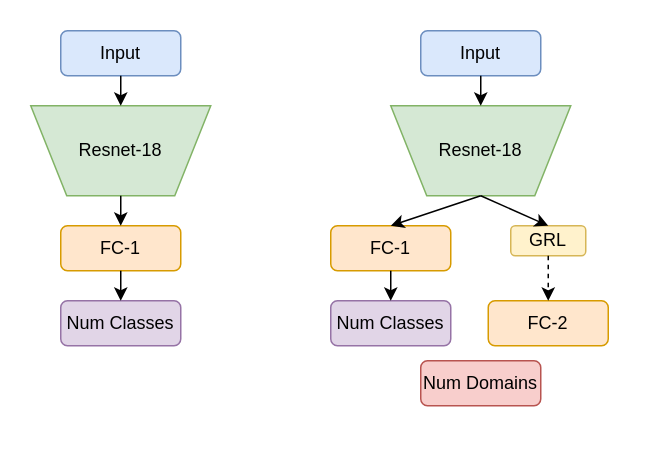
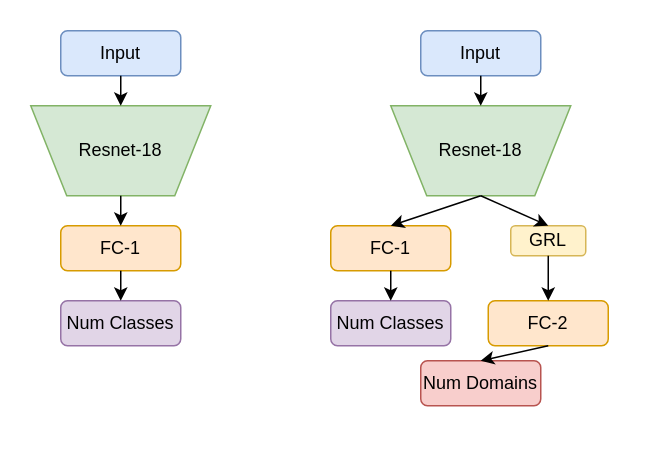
edge "GRL" -> "FC-2": style dashed -> solid
edge "FC-2" -> "Num Domains": added
